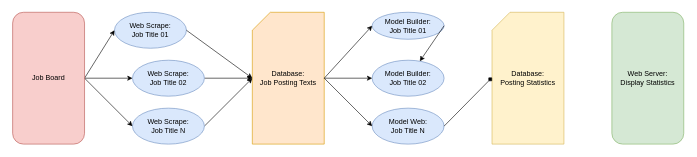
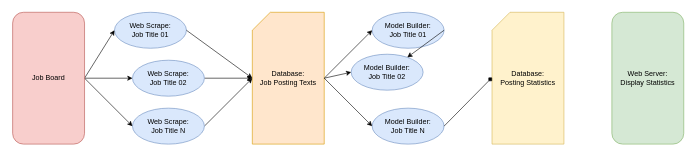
node "Model Builder: Job Title 01": size 72x27 -> 72x36
node "Model Builder: Job Title 02": moved (408, 78) -> (387, 72)
node "Model Web: Job Title N": label "Model Web: Job Title N" -> "Model Builder: Job Title N"
